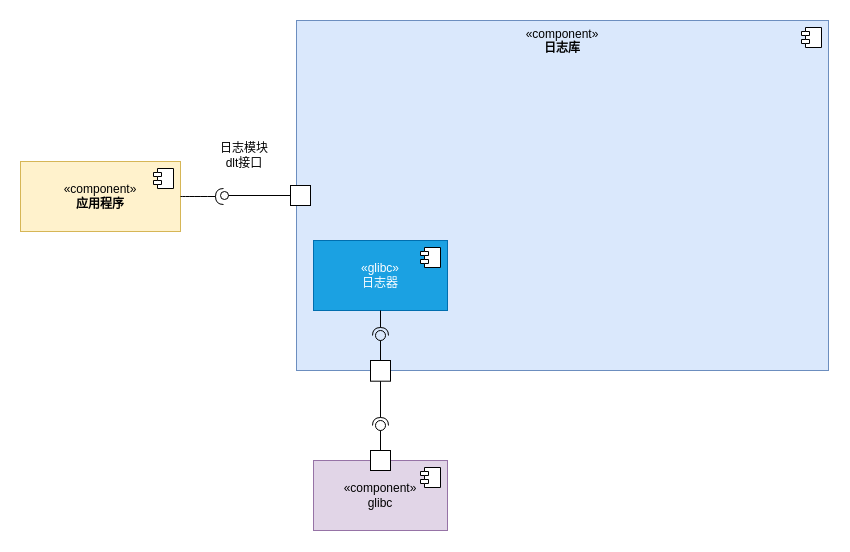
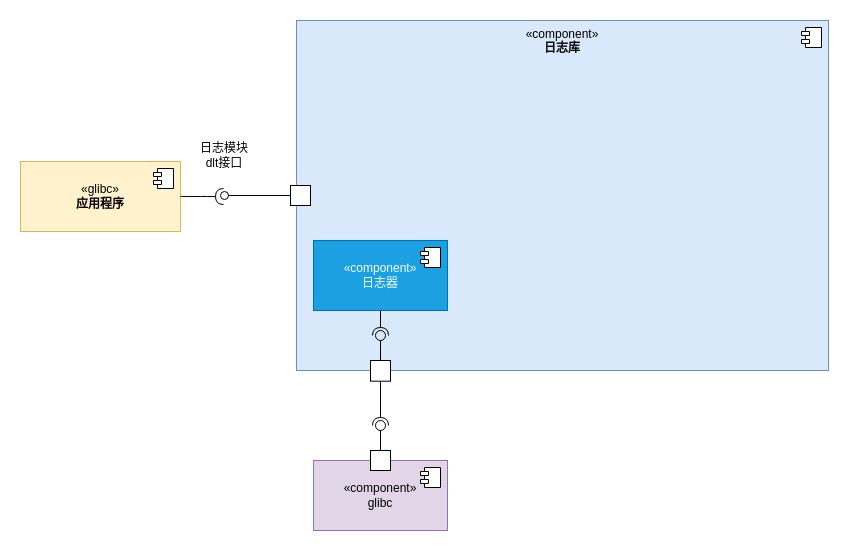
node "日志模块dlt接口": moved (245, 156) -> (225, 156)
node "«component» 应用程序": label "«component» 应用程序" -> "«glibc» 应用程序"
node "«glibc» 日志器": label "«glibc» 日志器" -> "«component» 日志器"
